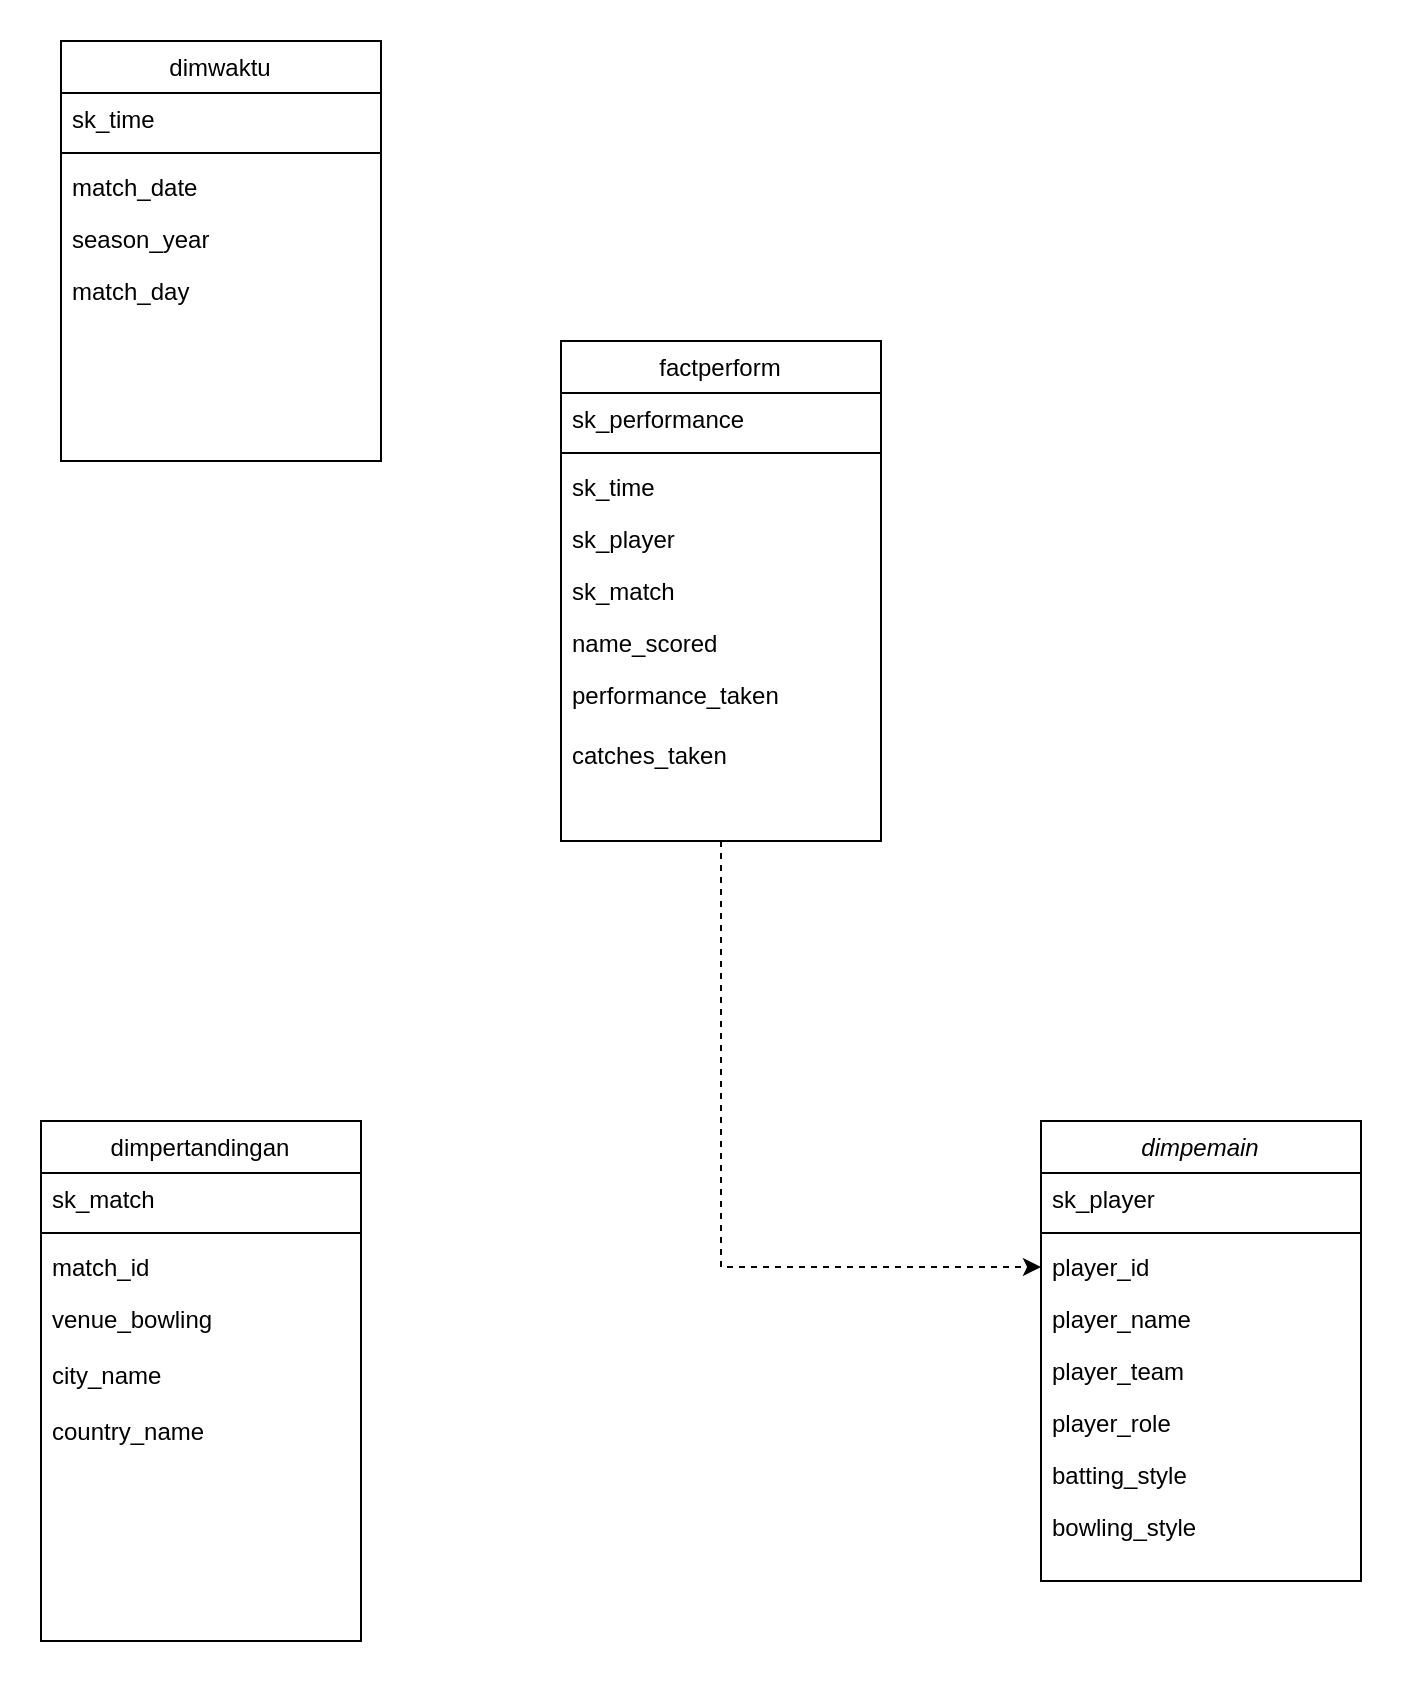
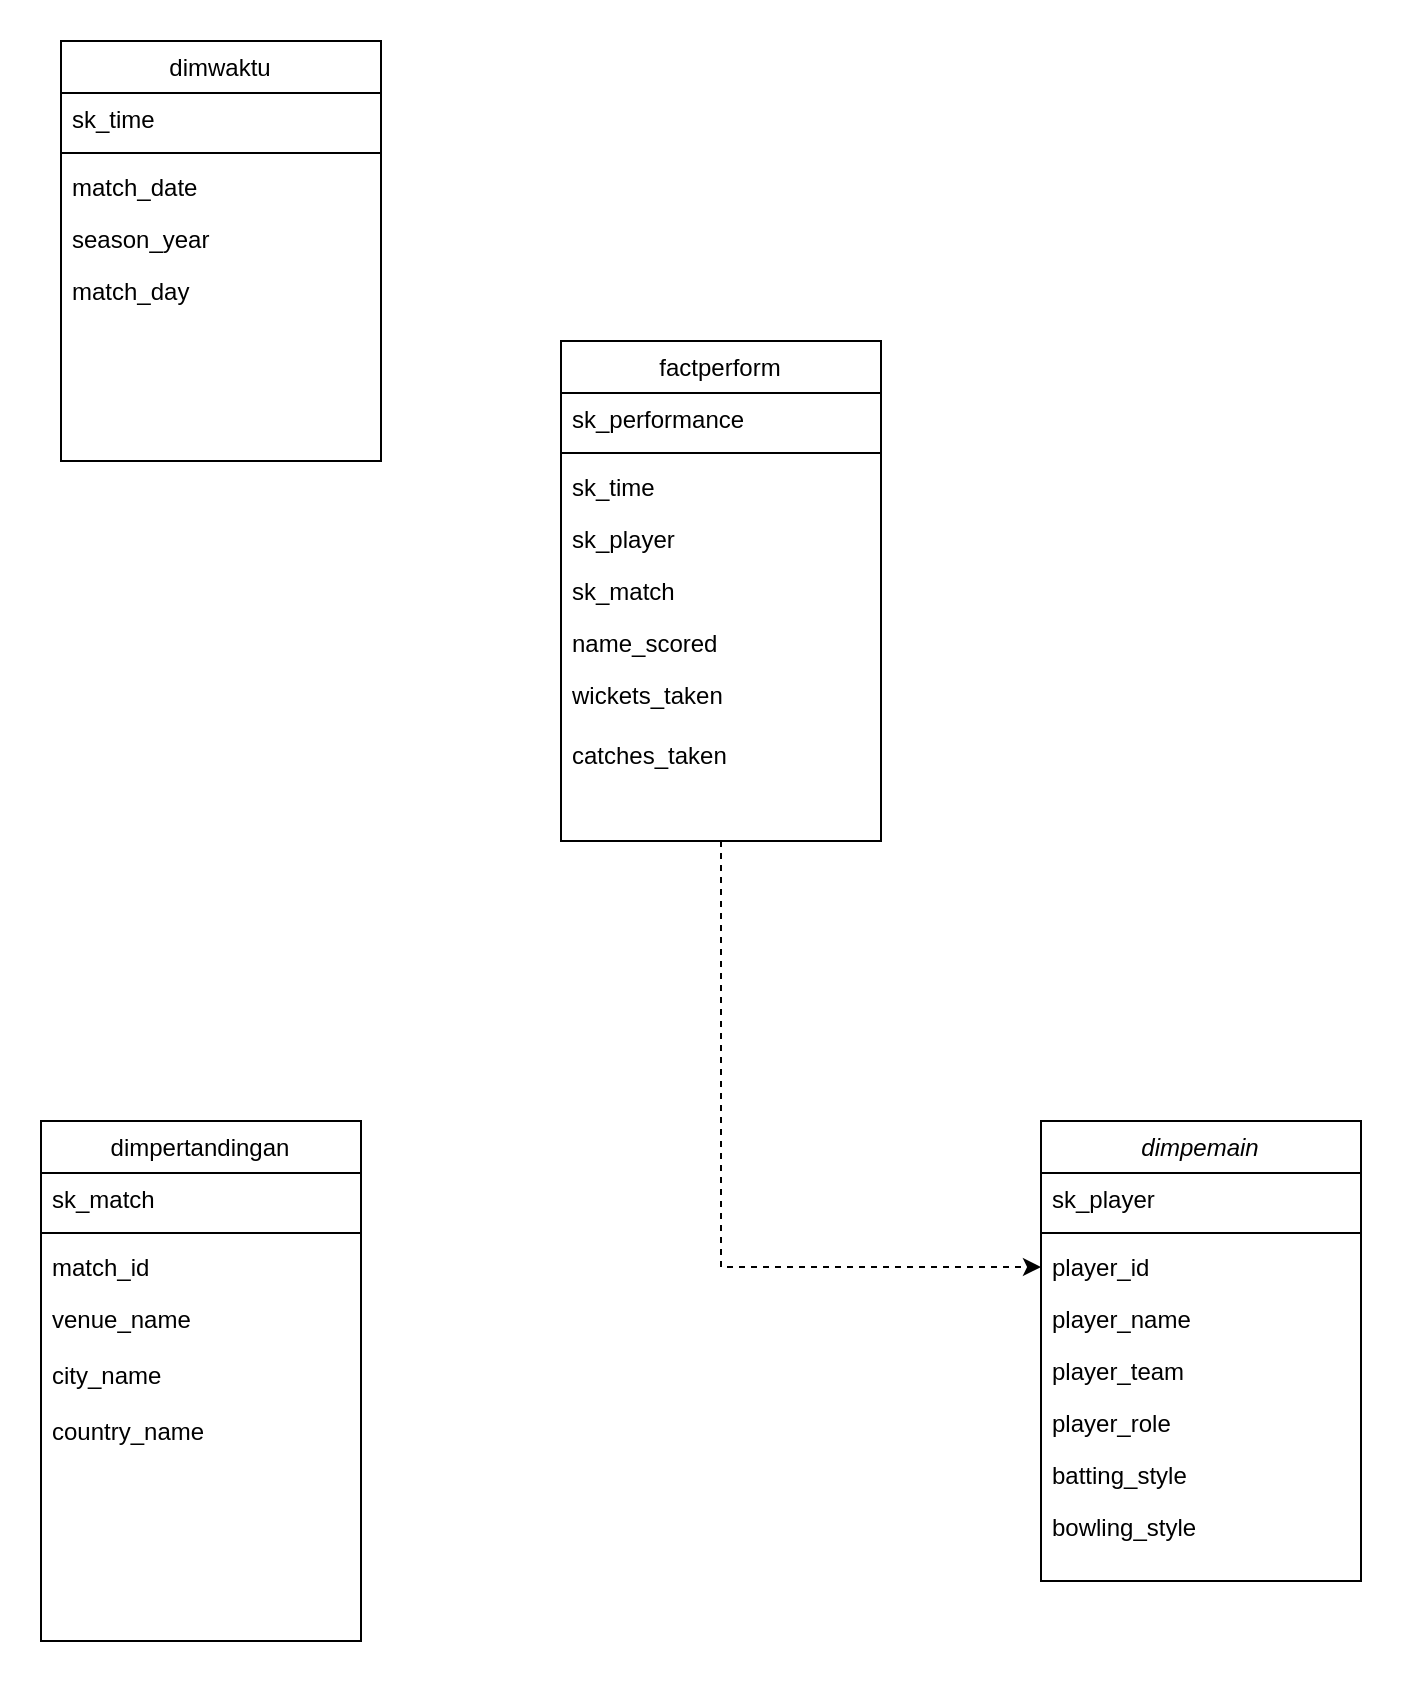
node "performance_taken": label "performance_taken" -> "wickets_taken"
node "venue_bowling": label "venue_bowling" -> "venue_name"
